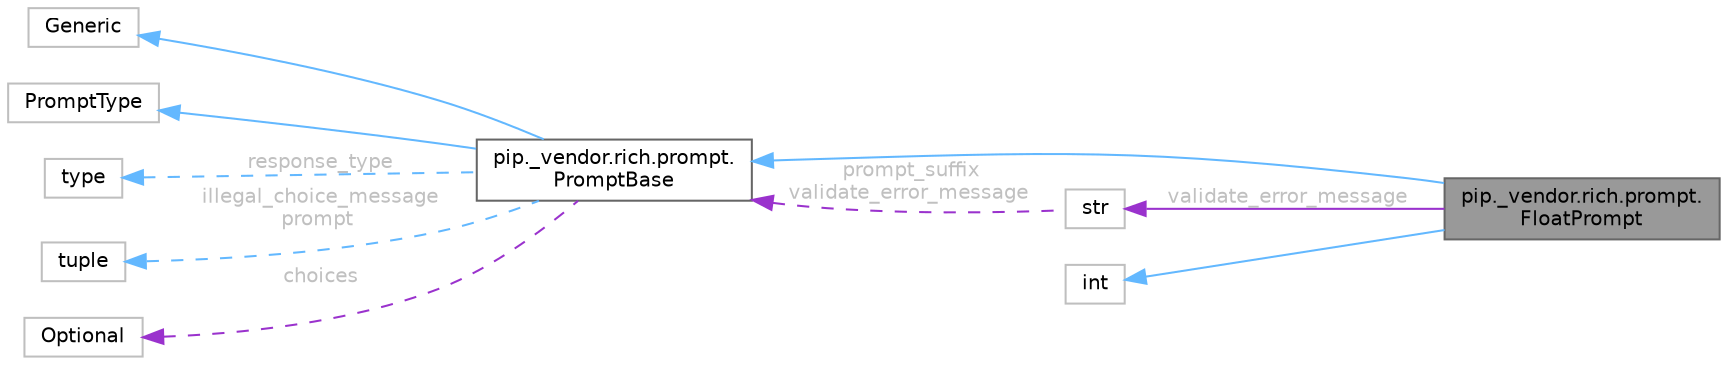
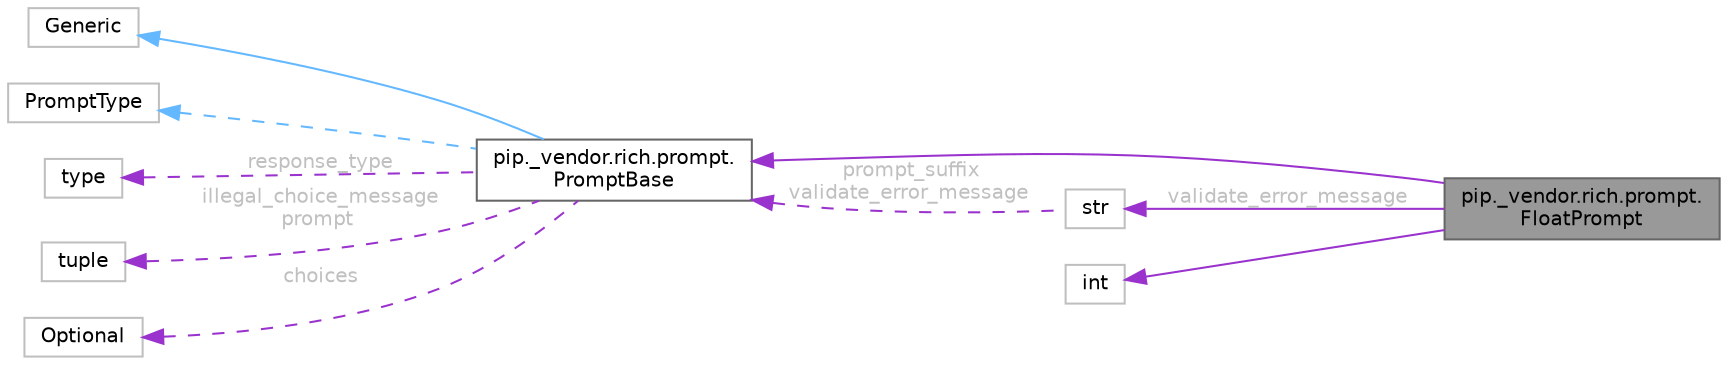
edge "pip._vendor.rich.prompt. PromptBase" -> "PromptType": style solid -> dashed
edge "pip._vendor.rich.prompt. FloatPrompt" -> "pip._vendor.rich.prompt. PromptBase": color steelblue1 -> darkorchid3
edge "pip._vendor.rich.prompt. PromptBase" -> "type": color steelblue1 -> darkorchid3
edge "pip._vendor.rich.prompt. PromptBase" -> "tuple": color steelblue1 -> darkorchid3
edge "pip._vendor.rich.prompt. FloatPrompt" -> "int": color steelblue1 -> darkorchid3
